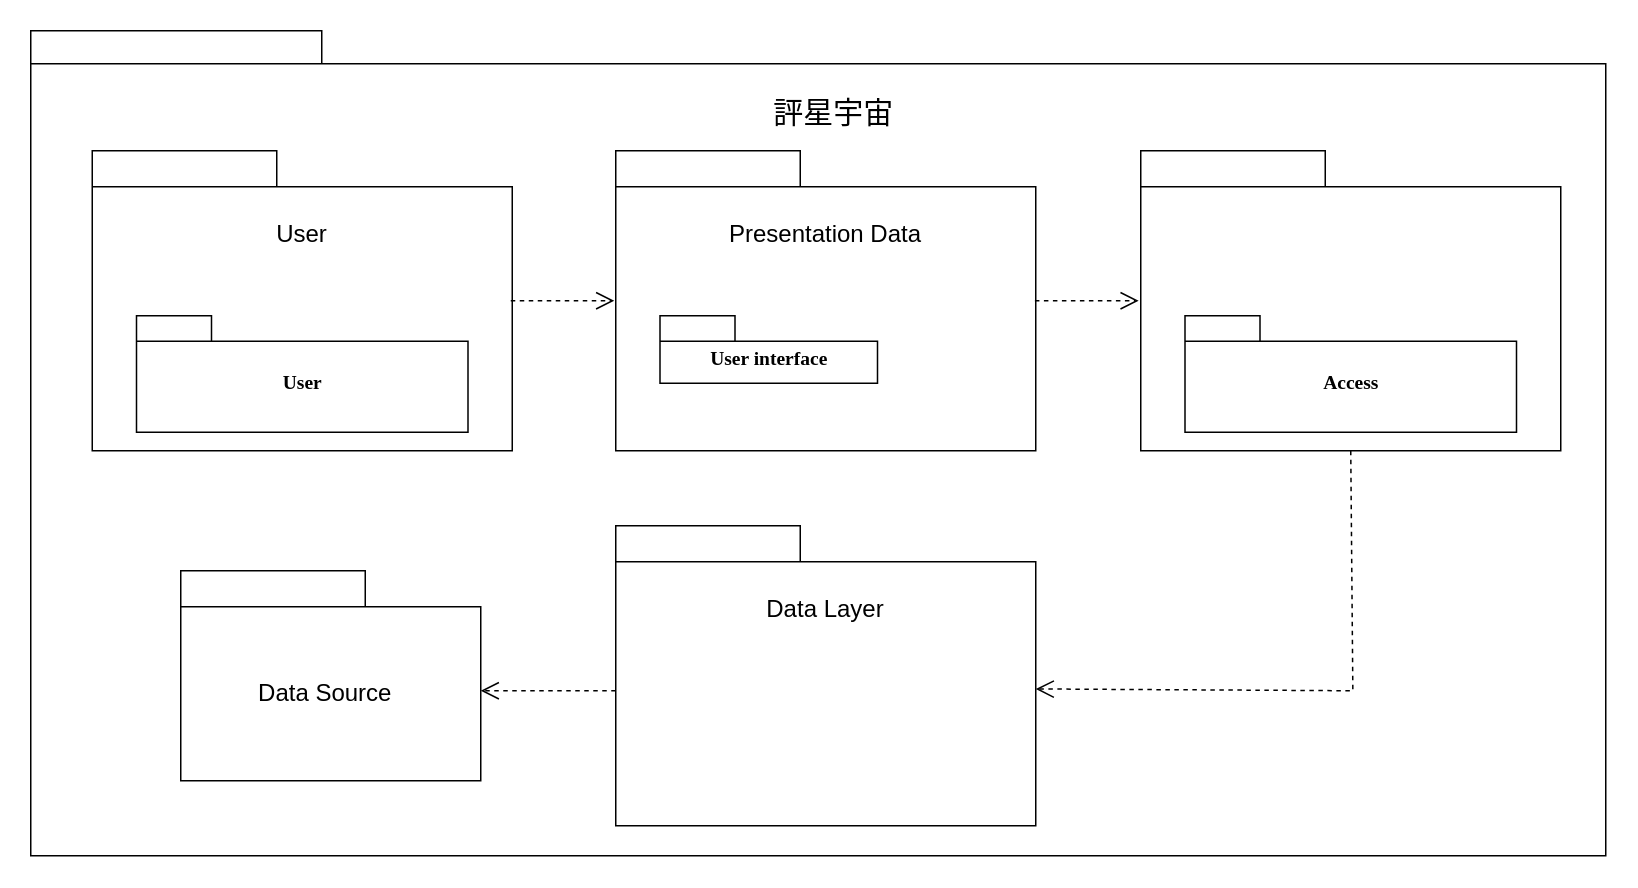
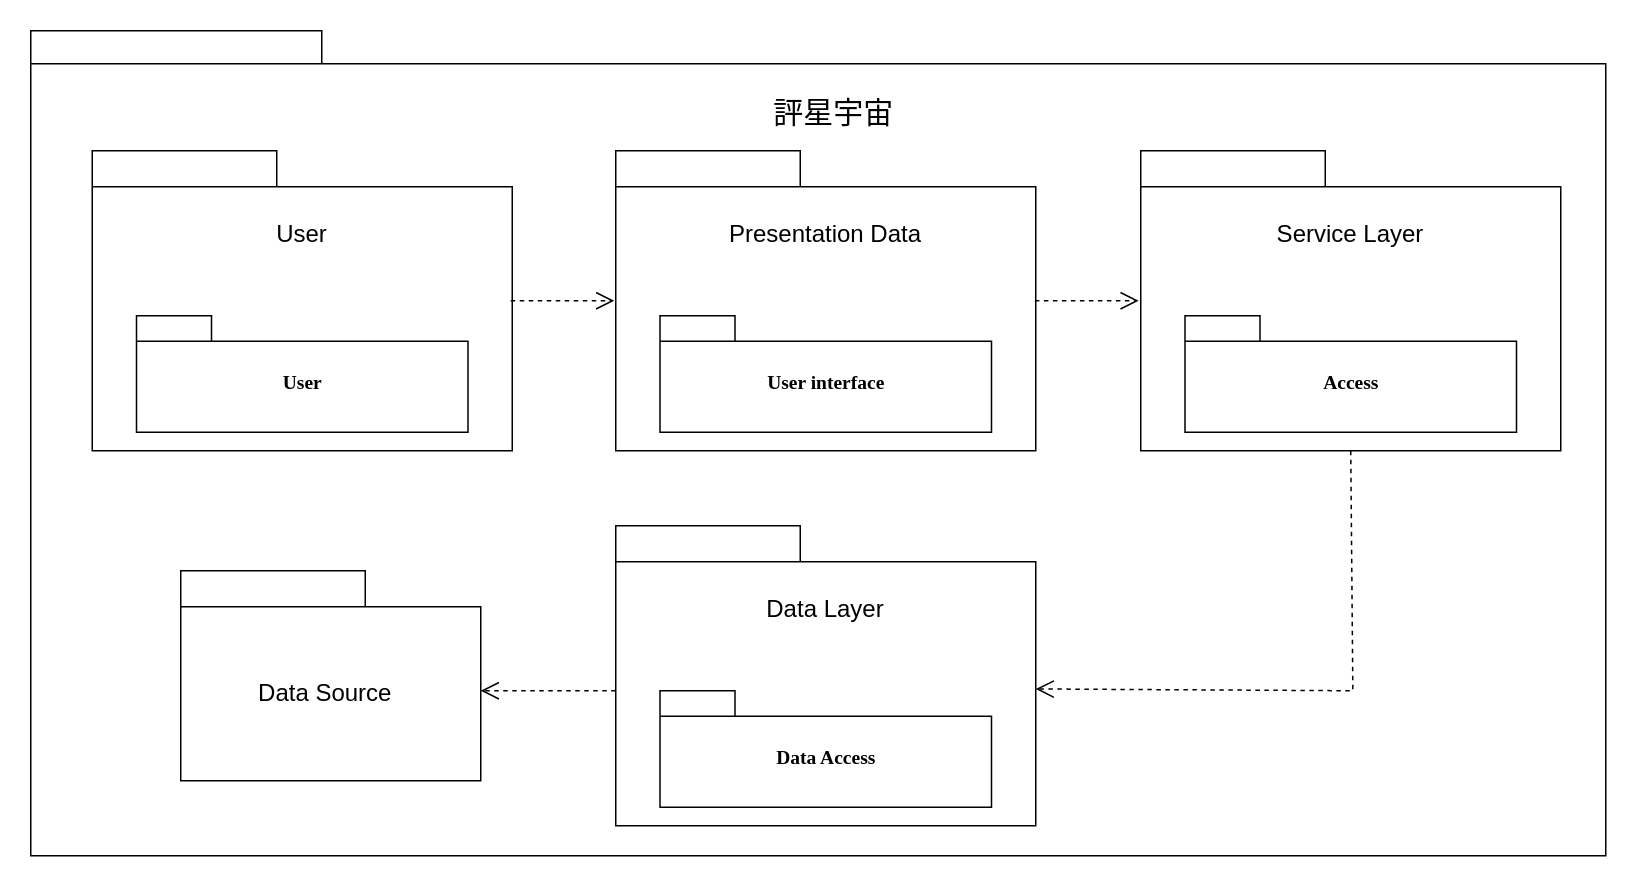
node "Service Layer": added
node "User interface": size 218x68 -> 332x117
node "Data Access": added
